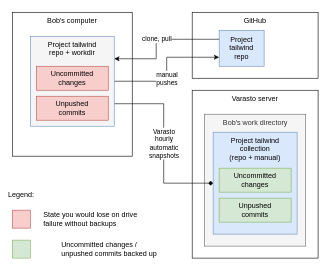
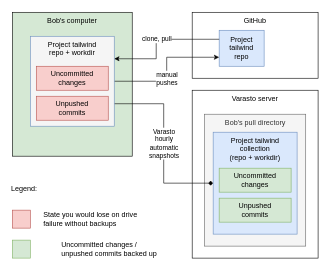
node "Bob's computer": fillcolor #ffffff -> #d5e8d4
node "Bob's work directory": label "Bob's work directory" -> "Bob's pull directory"
node "Project tailwind collection (repo + manual)": label "Project tailwind collection (repo + manual)" -> "Project tailwind collection (repo + workdir)"
node "Legend:": moved (21, 195) -> (24, 189)
